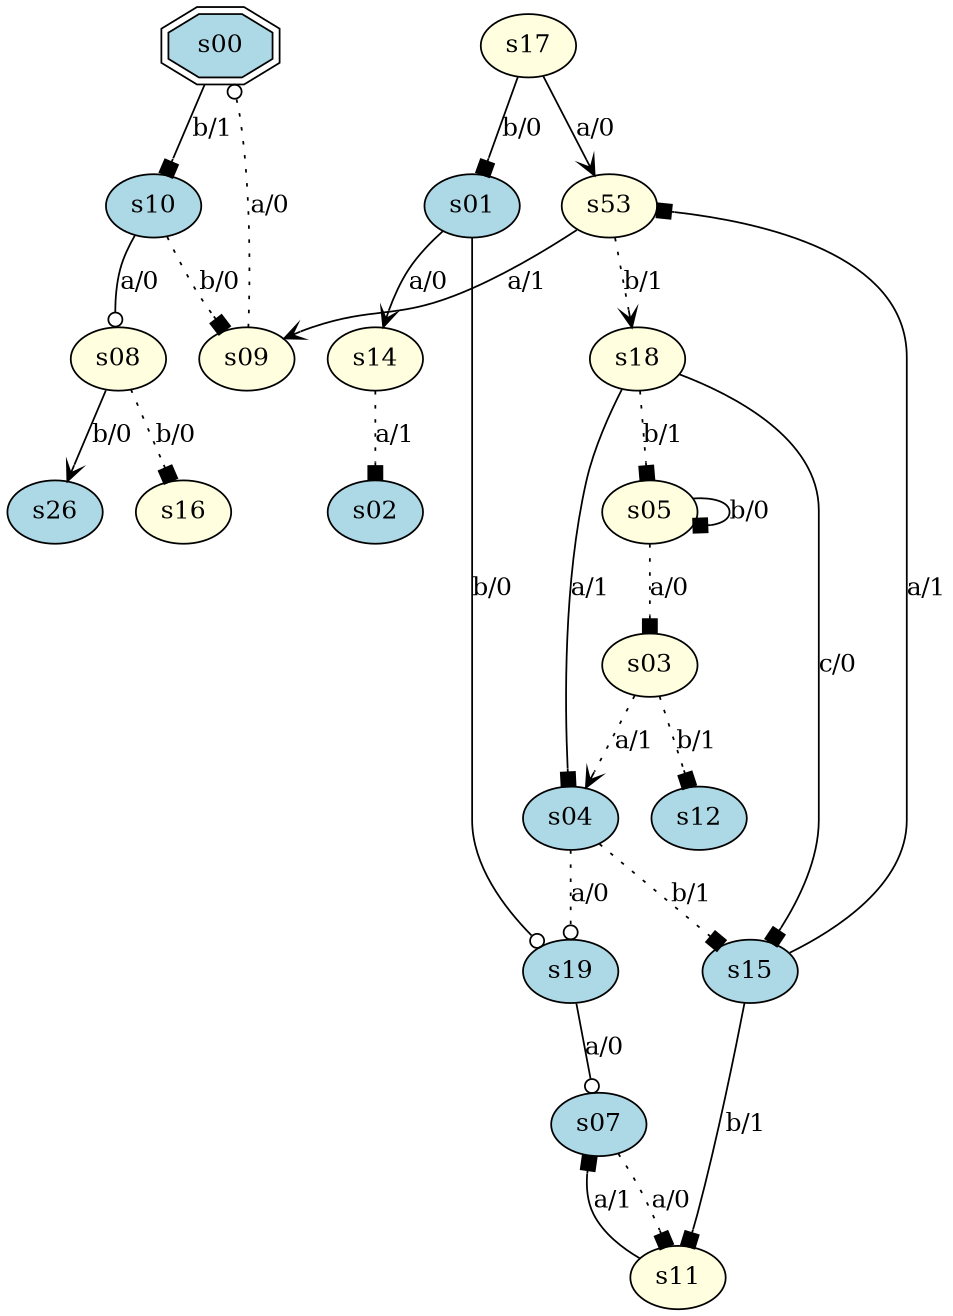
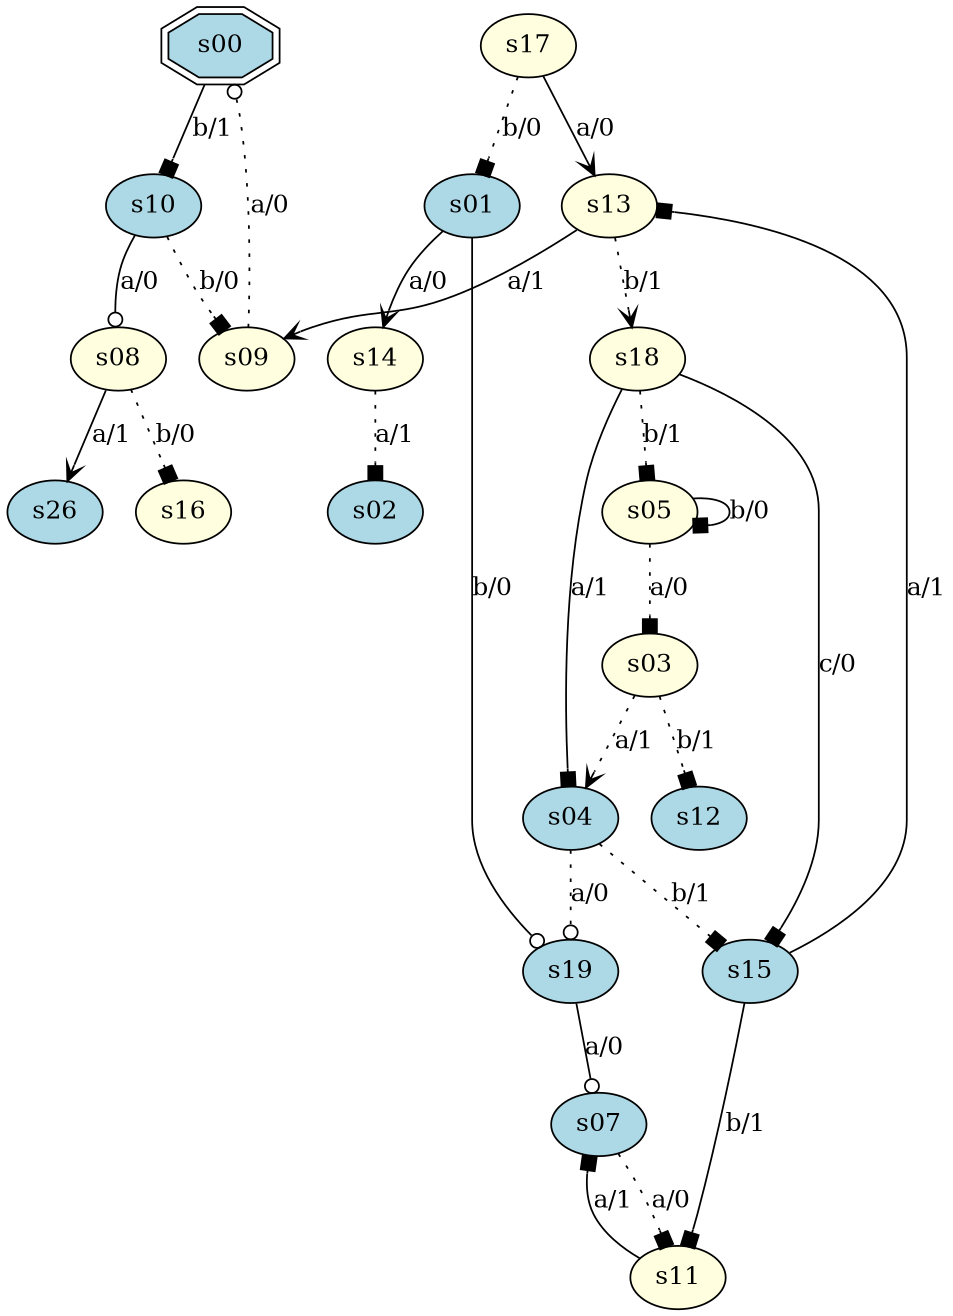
edge "s17" -> "s01": style solid -> dotted
node "s53": label "s53" -> "s13"
edge "s08" -> "s26": label "b/0" -> "a/1"
